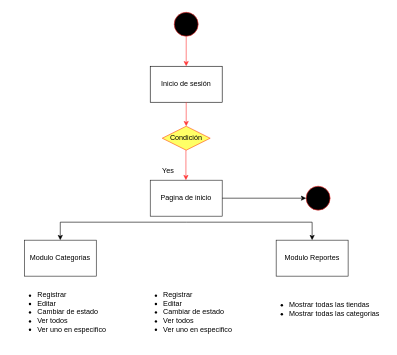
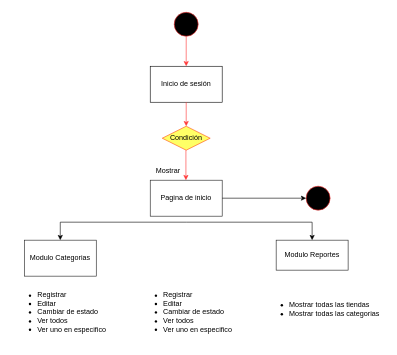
node "Yes": label "Yes" -> "Mostrar"
node "Modulo Reportes": size 72x36 -> 72x30
